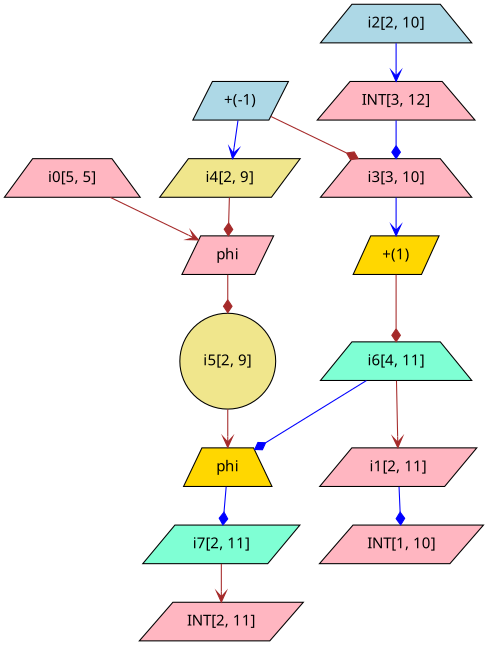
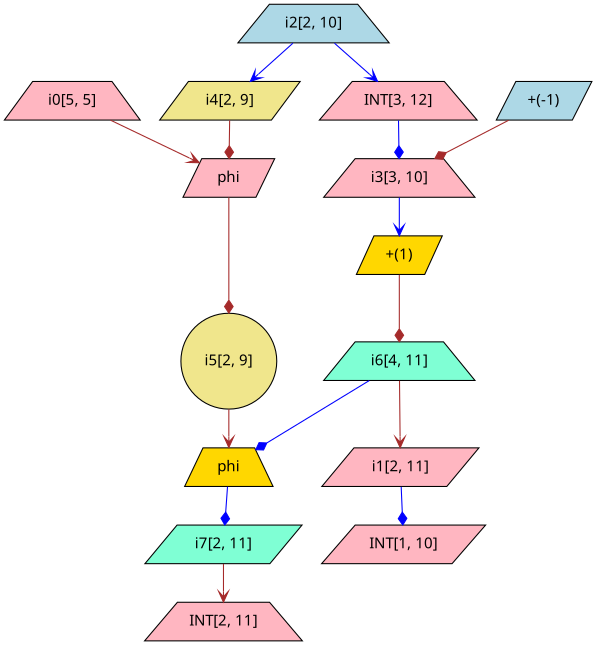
edge "+(-1)" -> "i4[2, 9]": now "i2[2, 10]" -> "i4[2, 9]"
node "INT[2, 11]": shape parallelogram -> trapezium
